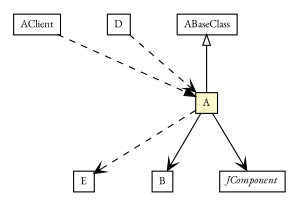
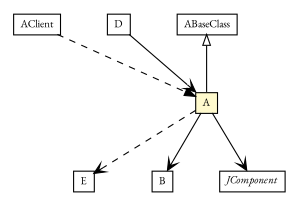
edge "D" -> "A": style dashed -> solid
